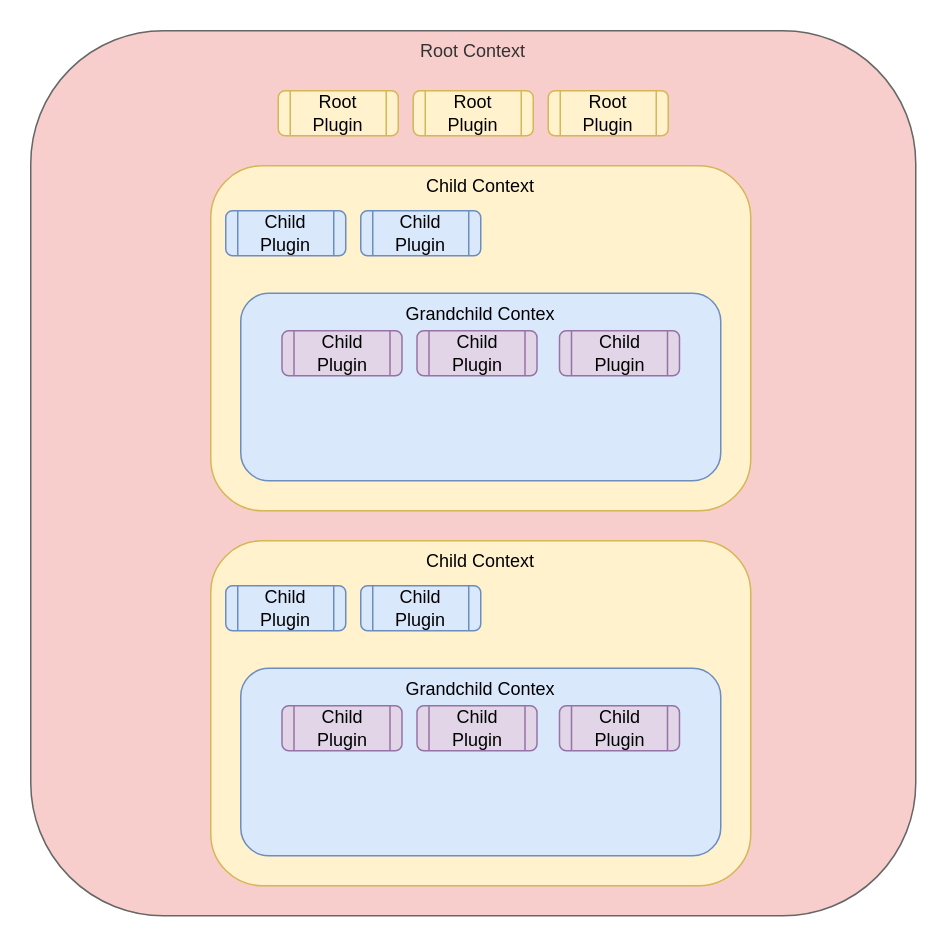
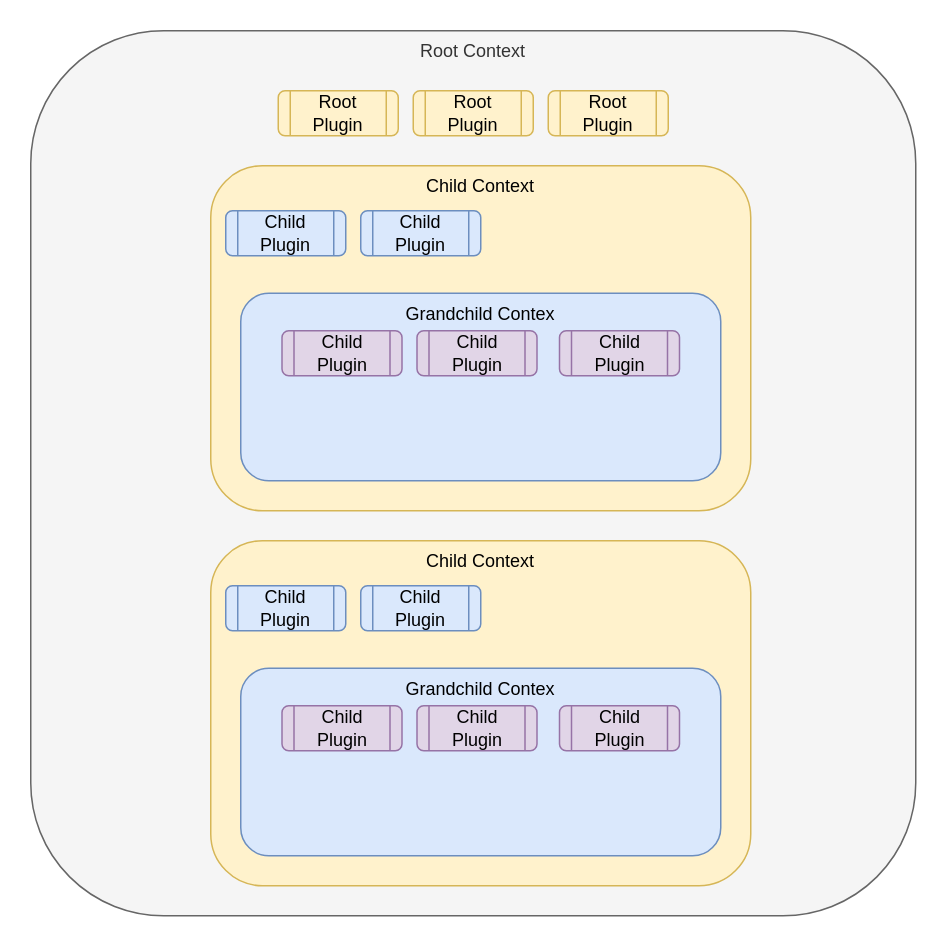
node "Root Context": fillcolor #f8cecc -> #f5f5f5
